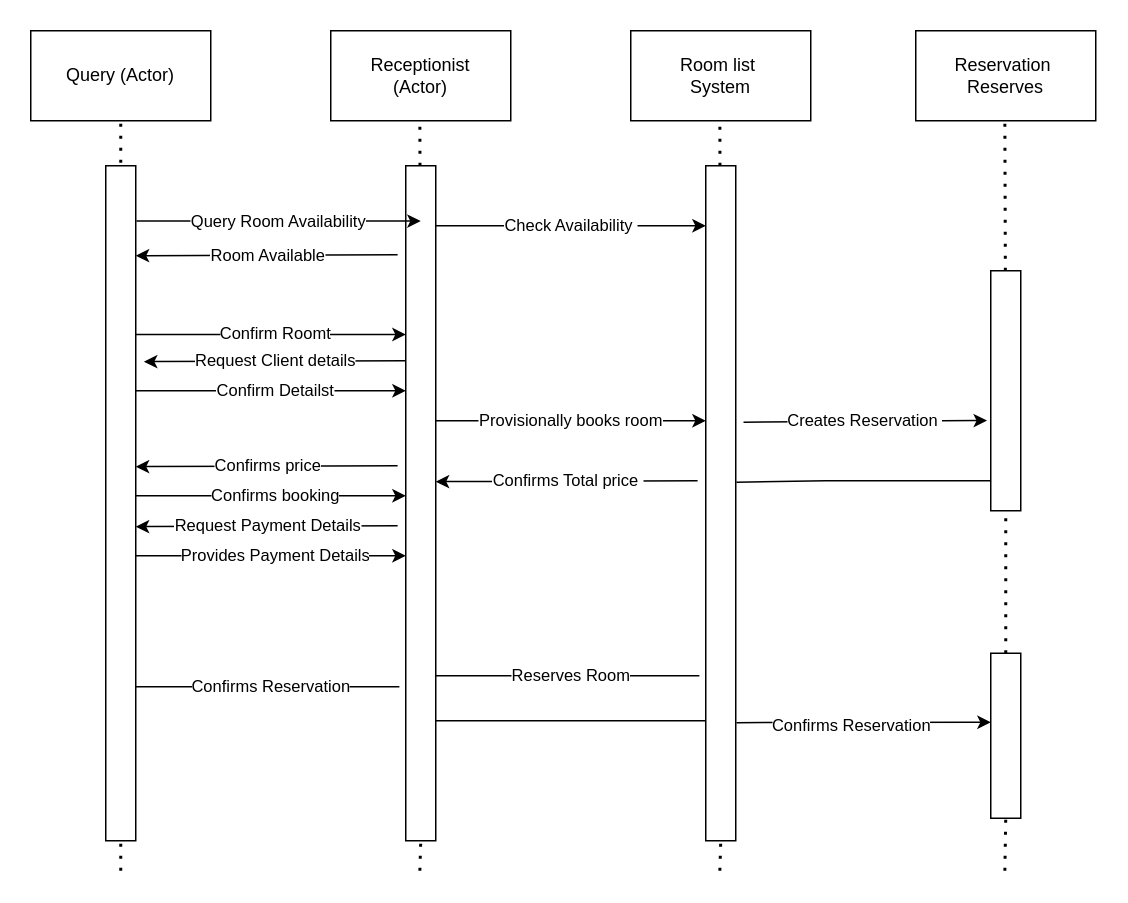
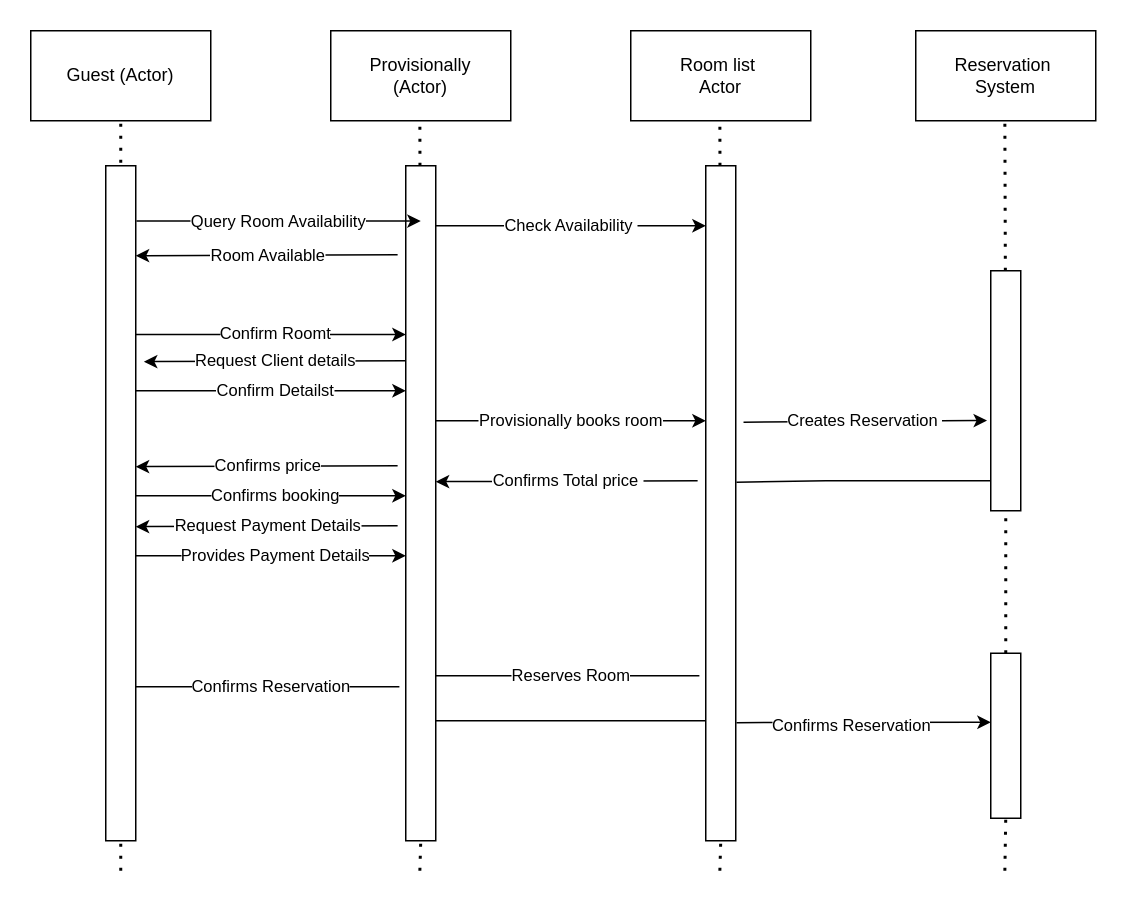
node "Query (Actor)": label "Query (Actor)" -> "Guest (Actor)"
node "Receptionist (Actor)": label "Receptionist (Actor)" -> "Provisionally (Actor)"
node "Room list System": label "Room list System" -> "Room list Actor"
node "Reservation Reserves": label "Reservation Reserves" -> "Reservation System"
